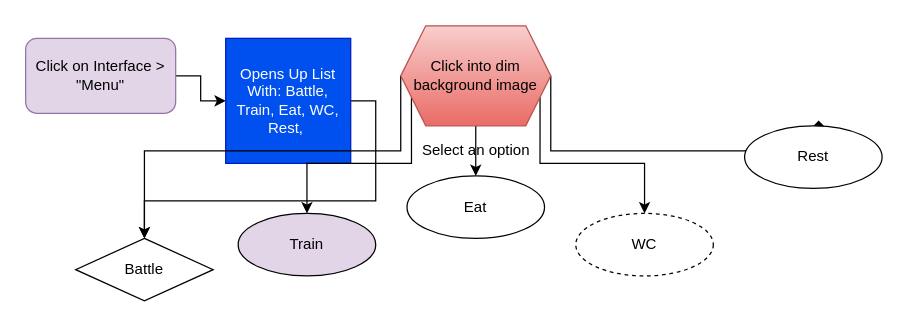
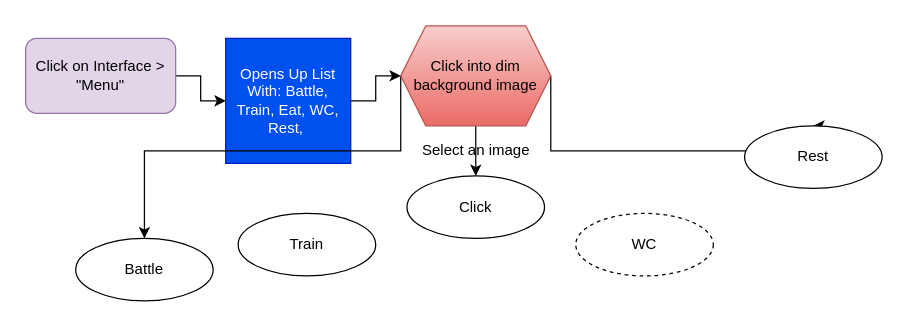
edge "Click into dim background image" -> "Rest": arrowhead diamond -> classic
node "Select an option": label "Select an option" -> "Select an image"
edge "Click into dim background image" -> "Train": removed
edge "Click into dim background image" -> "WC": removed
edge "Opens Up List With: Battle, Train, Eat, WC, Rest," -> "Battle": now "Opens Up List With: Battle, Train, Eat, WC, Rest," -> "Click into dim background image"
node "Eat": label "Eat" -> "Click"
node "Train": fillcolor #e1d5e7 -> #ffffff
node "Battle": shape diamond -> ellipse
